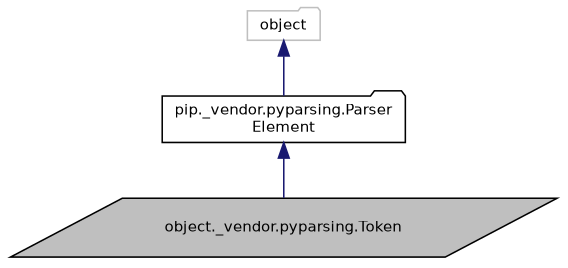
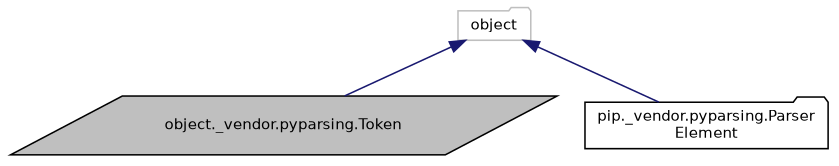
edge "object._vendor.pyparsing.Token" -> "pip._vendor.pyparsing.Parser Element": now "object._vendor.pyparsing.Token" -> "object"
